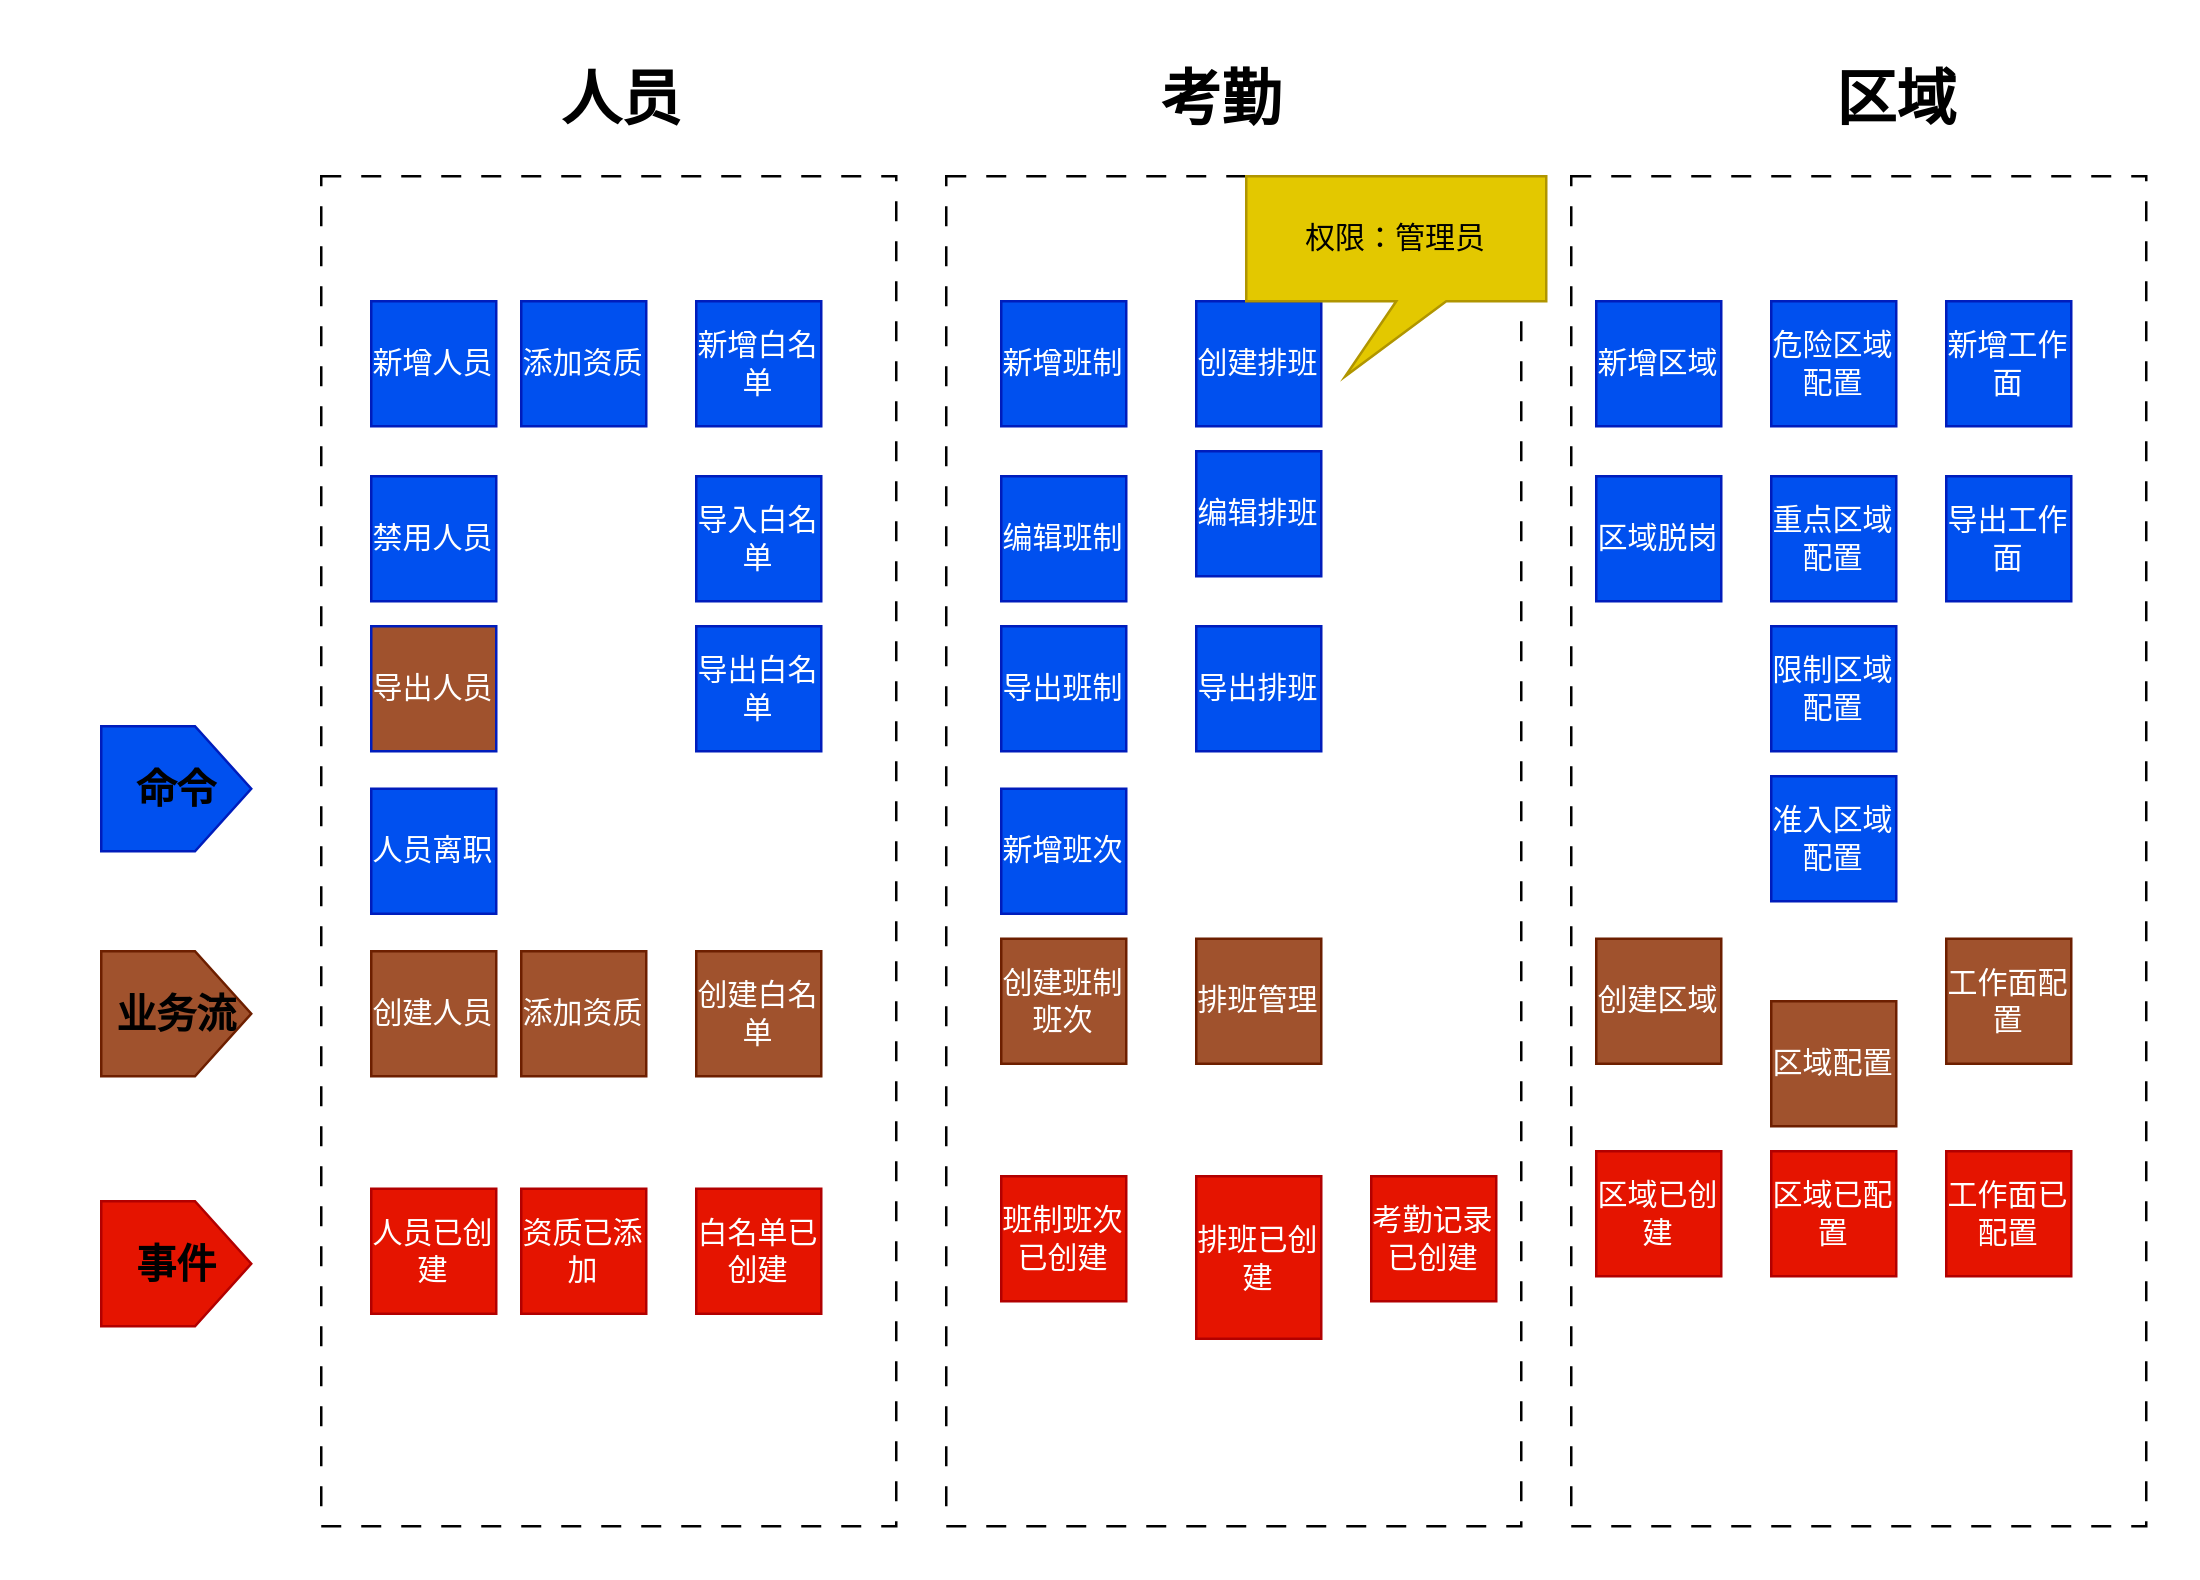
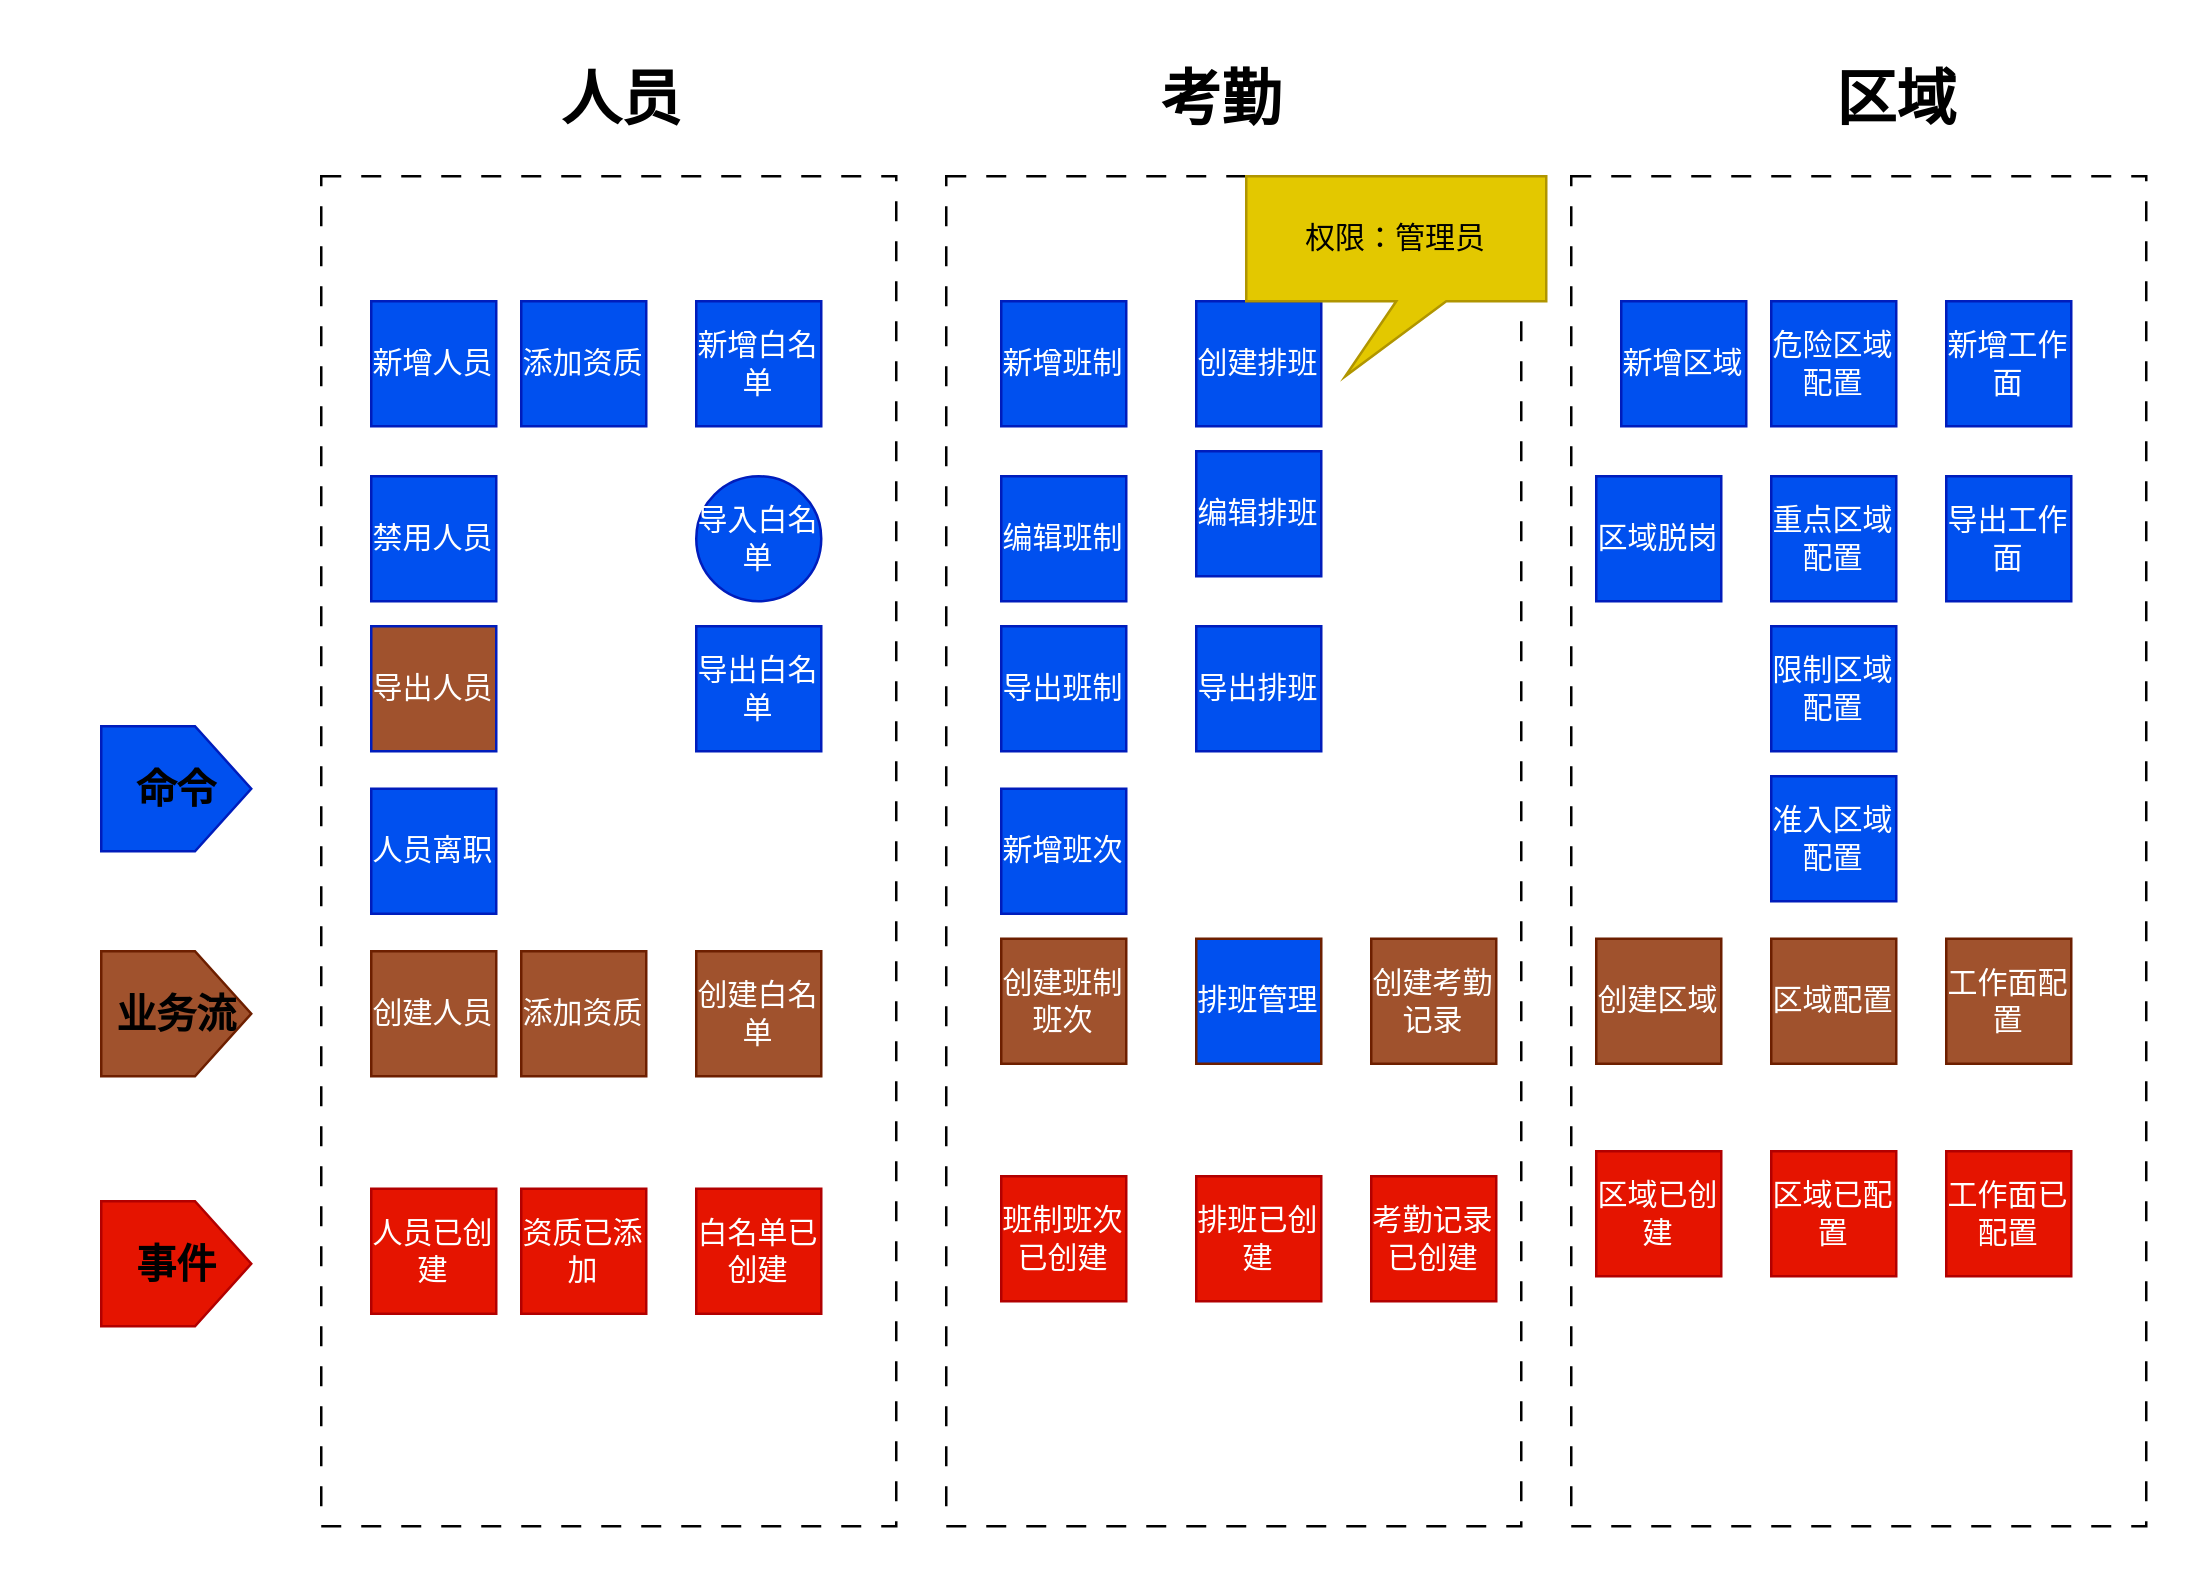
node "新增区域": moved (1659, 364) -> (1684, 364)
node "导入白名单": shape rectangle -> ellipse
node "排班管理": fillcolor #a0522d -> #0050ef
node "创建考勤记录": added
node "区域配置": moved (1834, 1064) -> (1834, 1001)
node "排班已创建": size 125x163 -> 125x125
